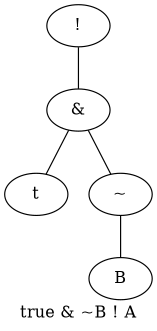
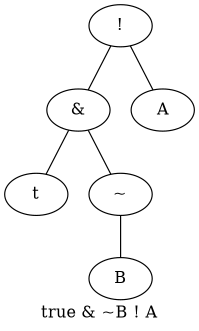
node "A": added
